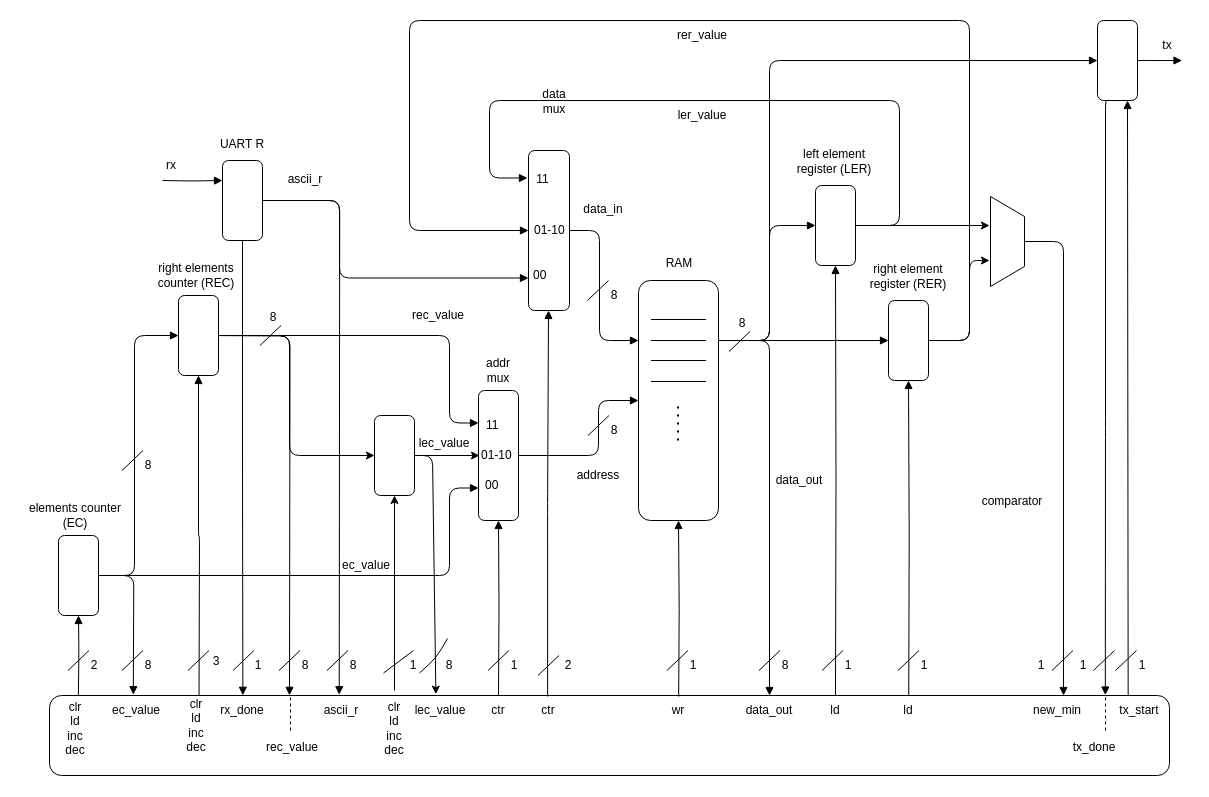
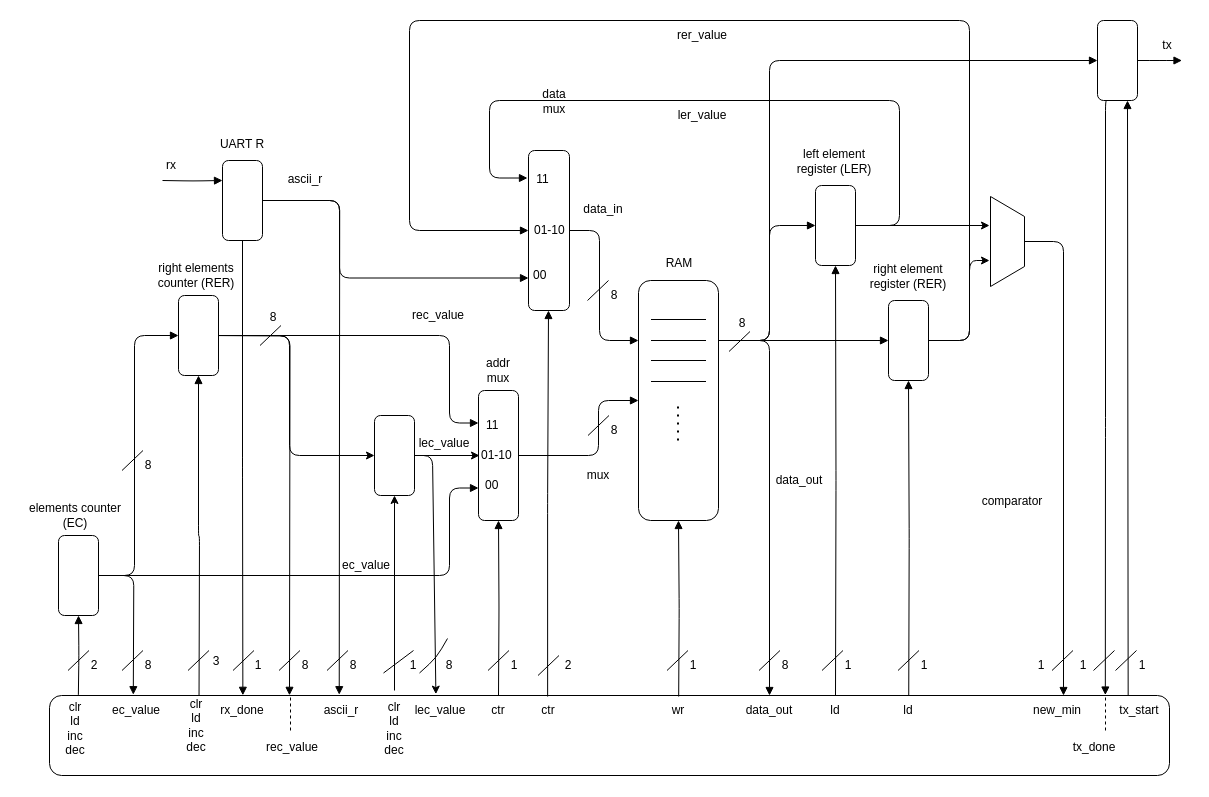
node "right elements counter (REC)": label "right elements counter (REC)" -> "right elements counter (RER)"
node "address": label "address" -> "mux"
